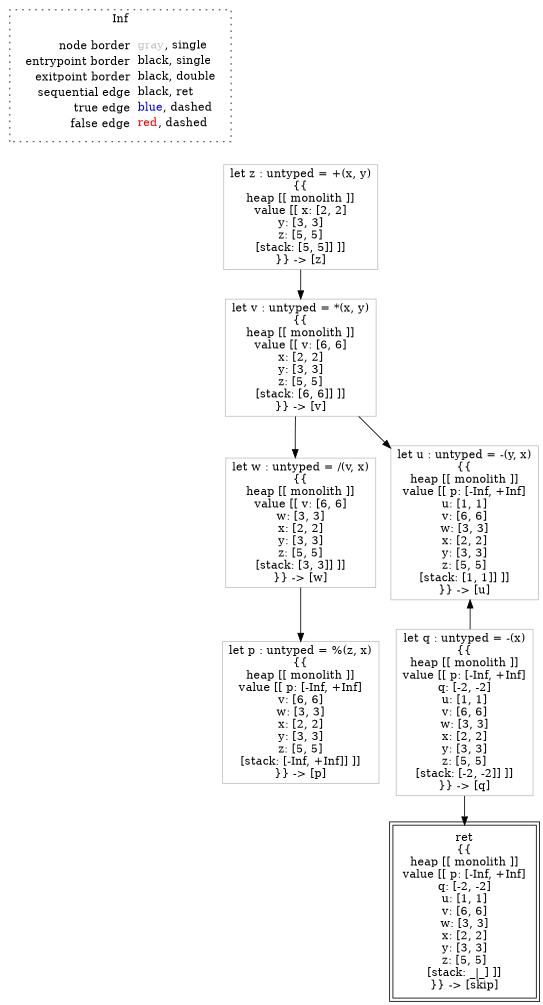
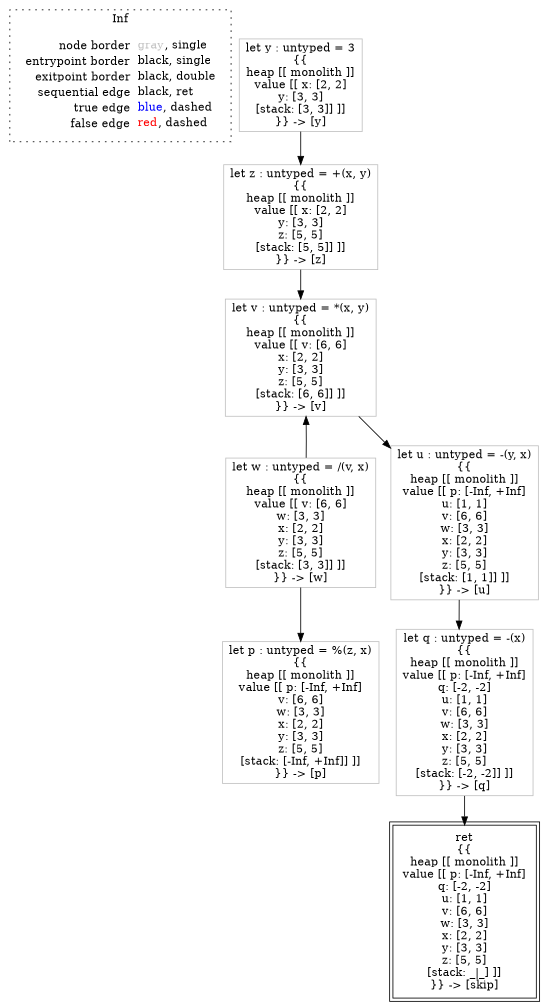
node "let y : untyped = 3": added
edge "let v : untyped = *(x, y)" -> "let w : untyped = /(v, x)": reversed
edge "let q : untyped = -(x)" -> "let u : untyped = -(y, x)": reversed
